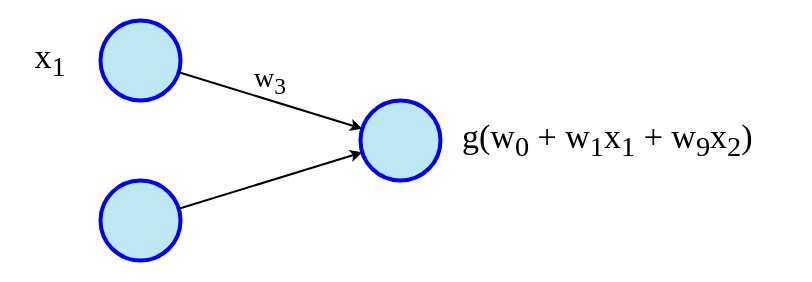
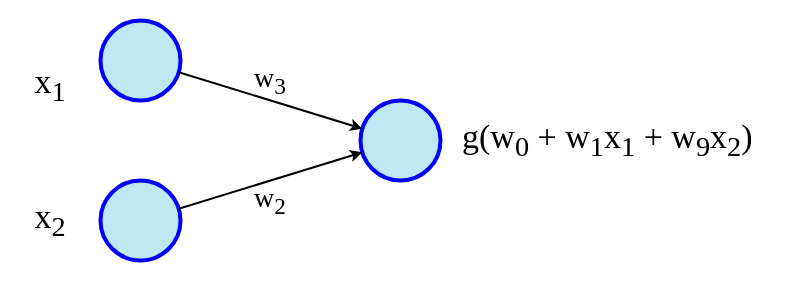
node "x1": moved (51, 61) -> (51, 86)
node "w2": added
node "x2": added
